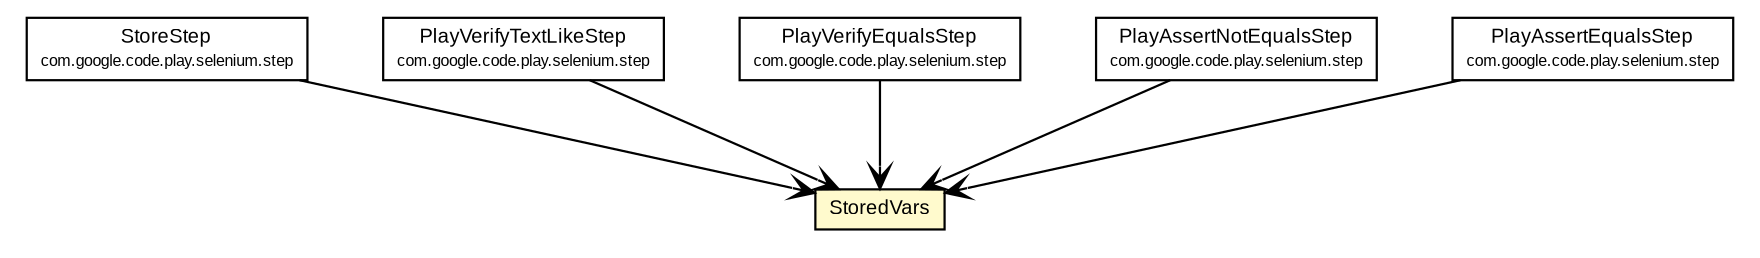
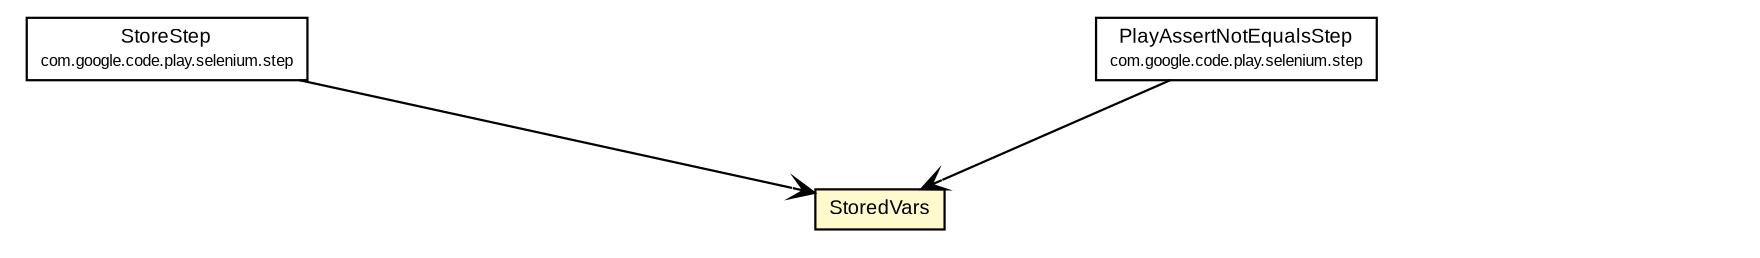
node "PlayVerifyTextLikeStep": removed
node "PlayVerifyEqualsStep": removed
node "PlayAssertEqualsStep": removed
